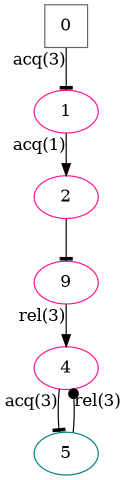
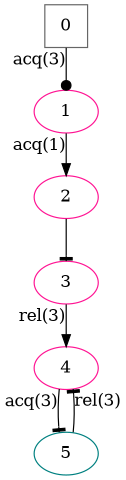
edge "0" -> "1": arrowhead tee -> dot
node "9": label "9" -> "3"
edge "5" -> "4": arrowhead dot -> tee
